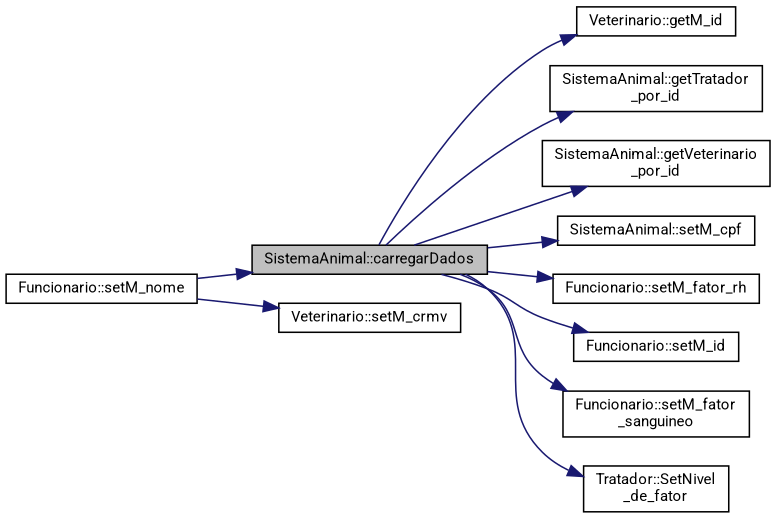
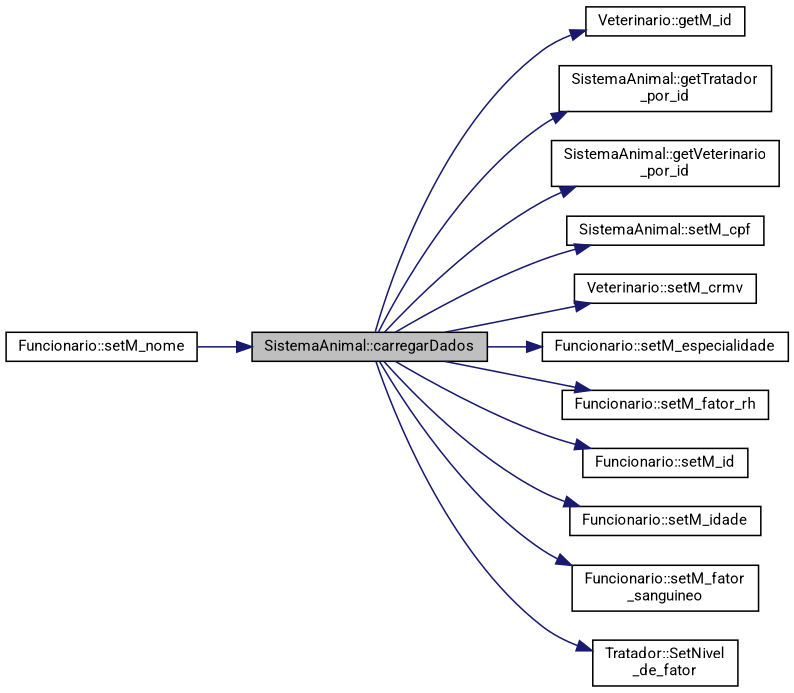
edge "Funcionario::setM_nome" -> "Veterinario::setM_crmv": now "SistemaAnimal::carregarDados" -> "Veterinario::setM_crmv"
node "Funcionario::setM_especialidade": added
node "Funcionario::setM_idade": added
